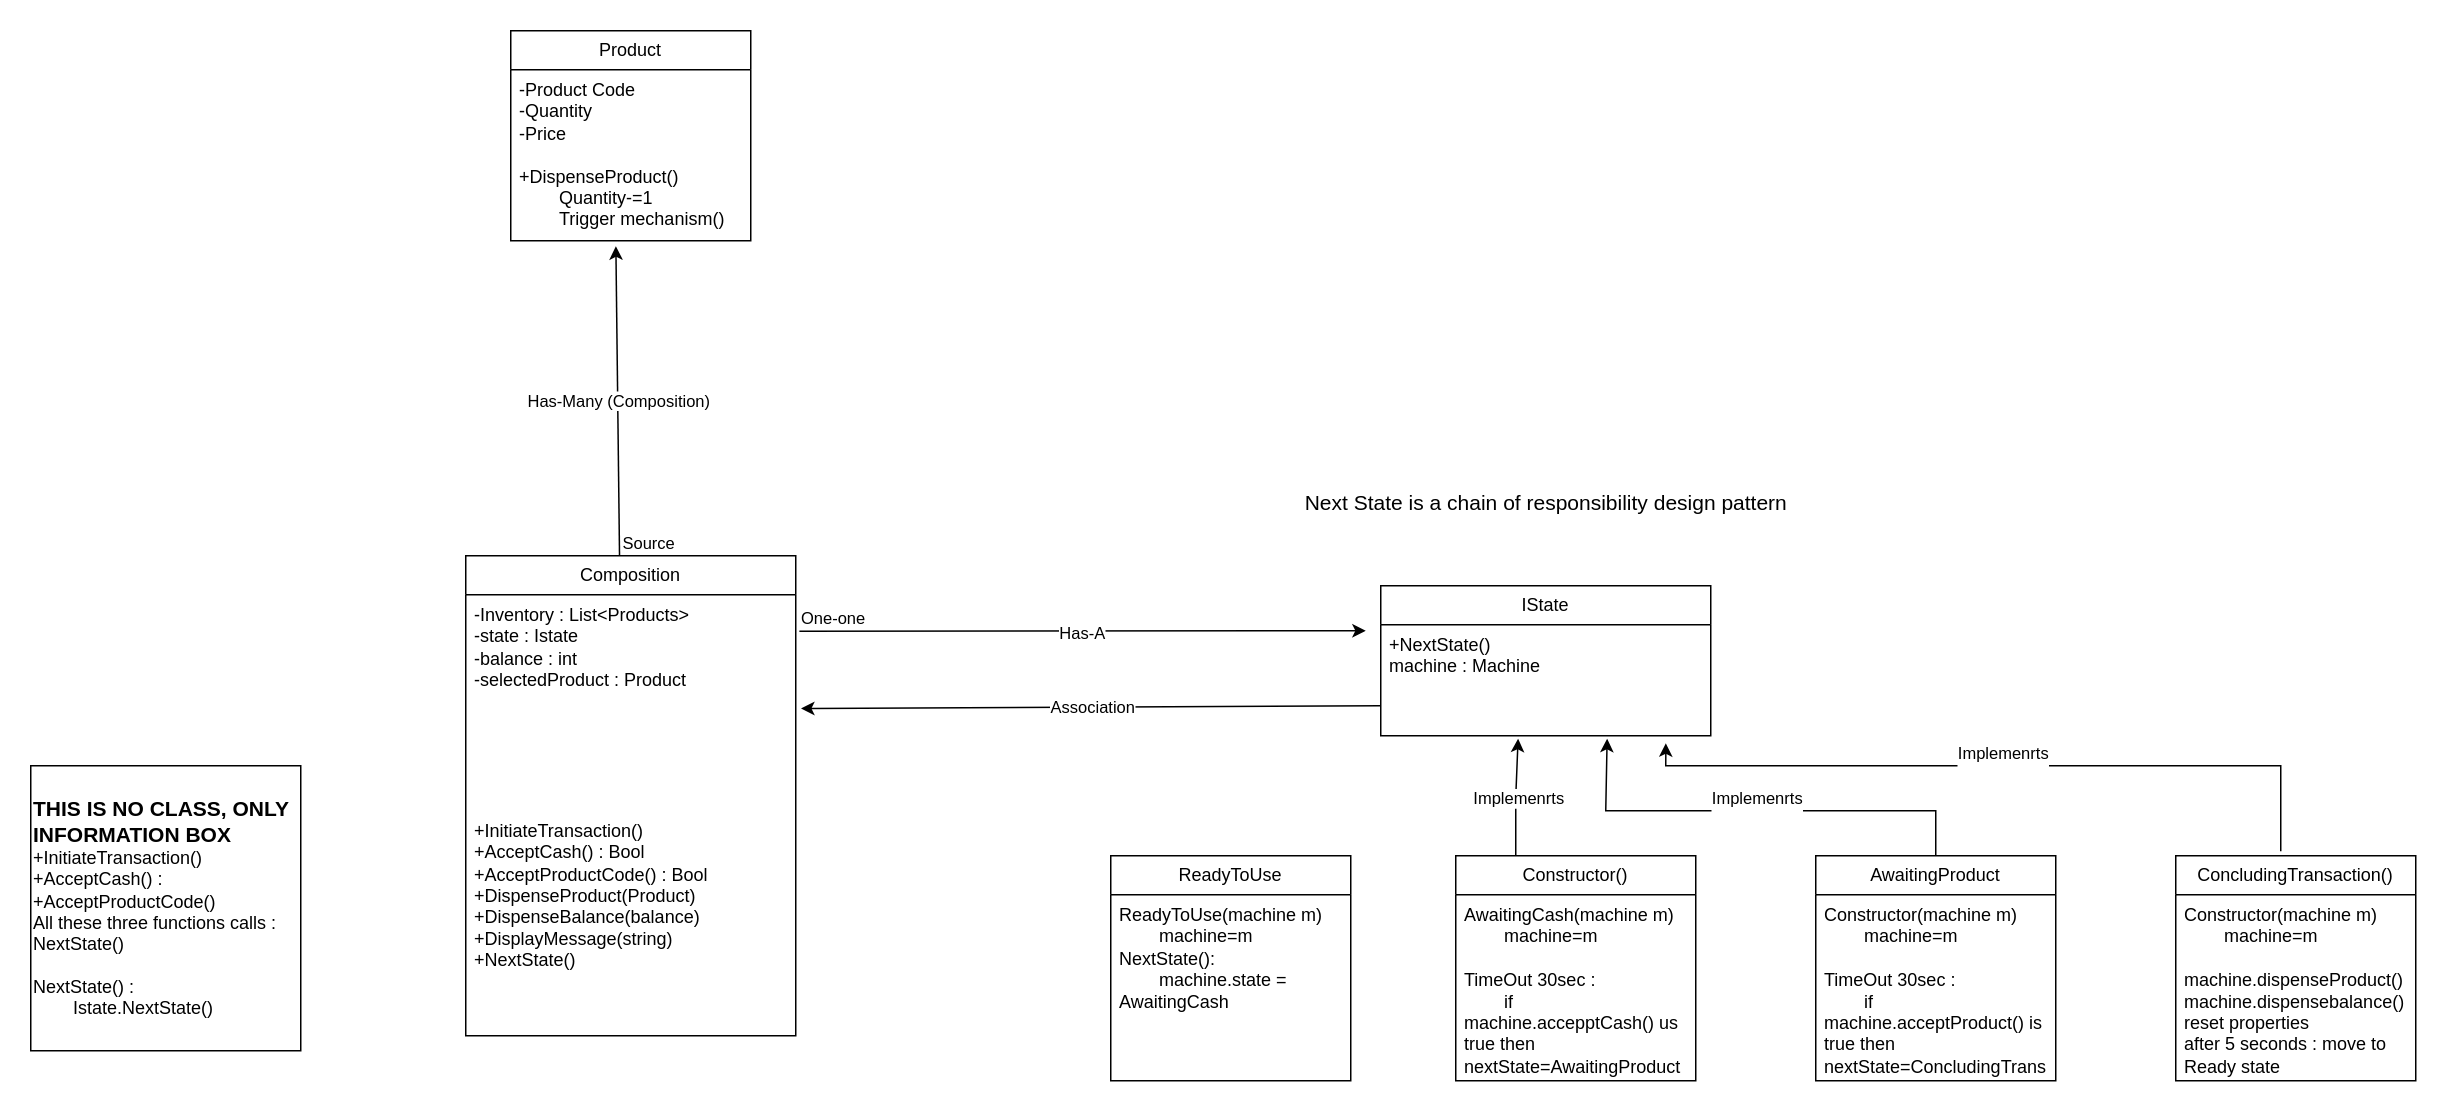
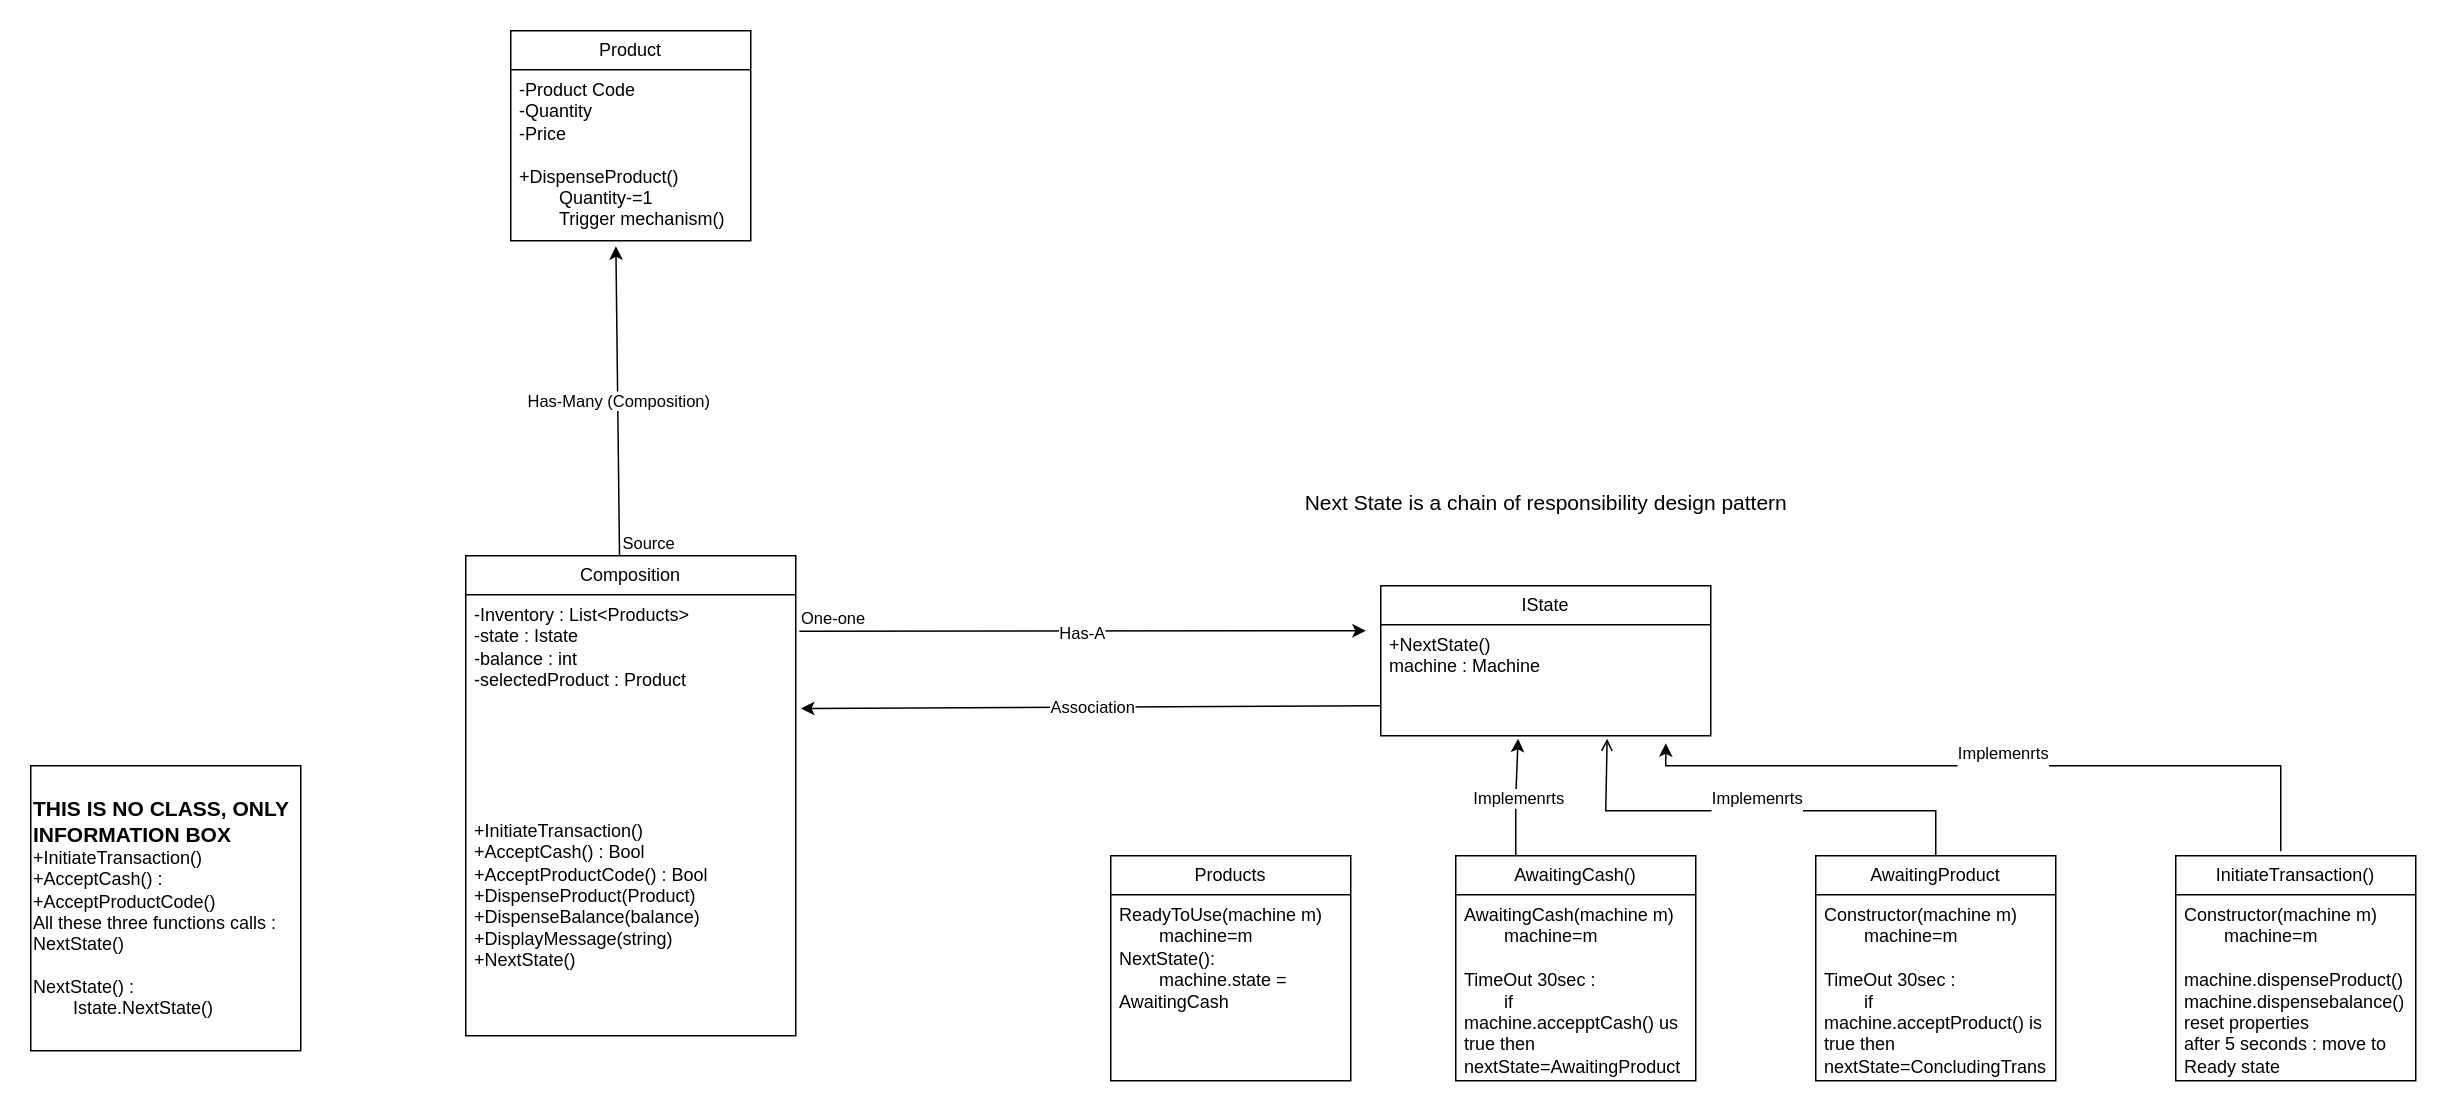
edge "AwaitingProduct" -> "+NextState() machine : Machine": arrowhead classic -> open
node "ReadyToUse": label "ReadyToUse" -> "Products"
node "Constructor()": label "Constructor()" -> "AwaitingCash()"
node "ConcludingTransaction()": label "ConcludingTransaction()" -> "InitiateTransaction()"
